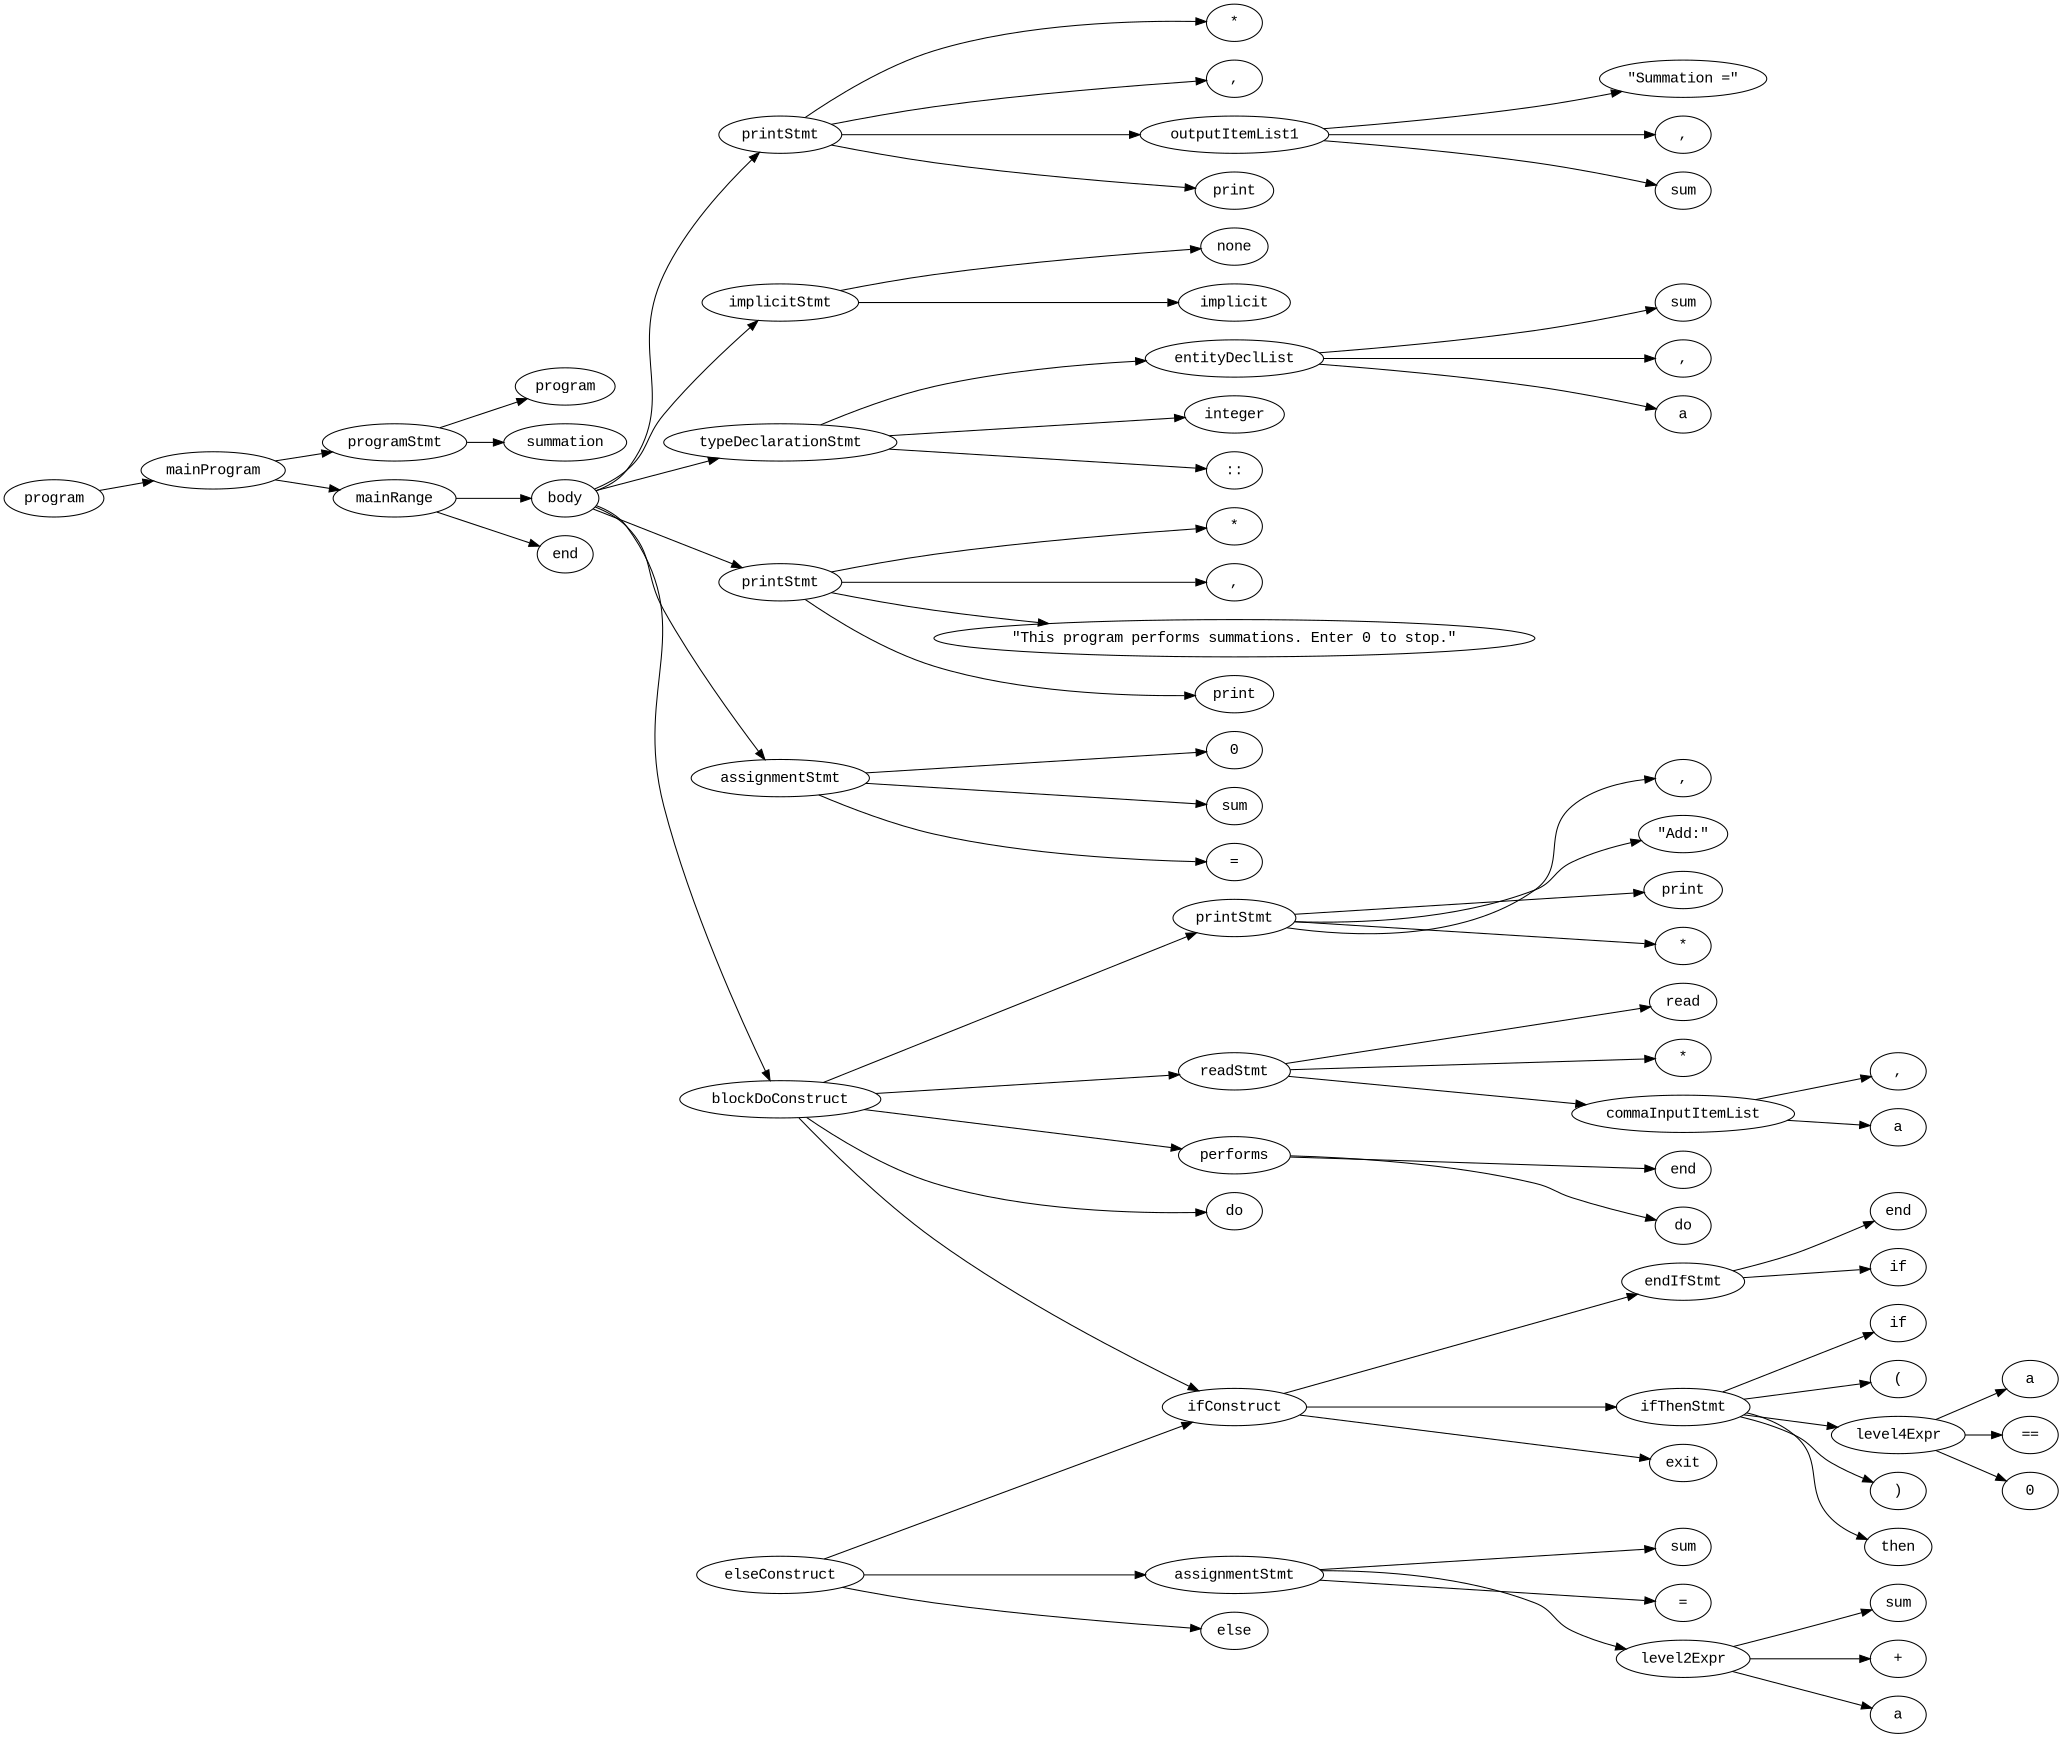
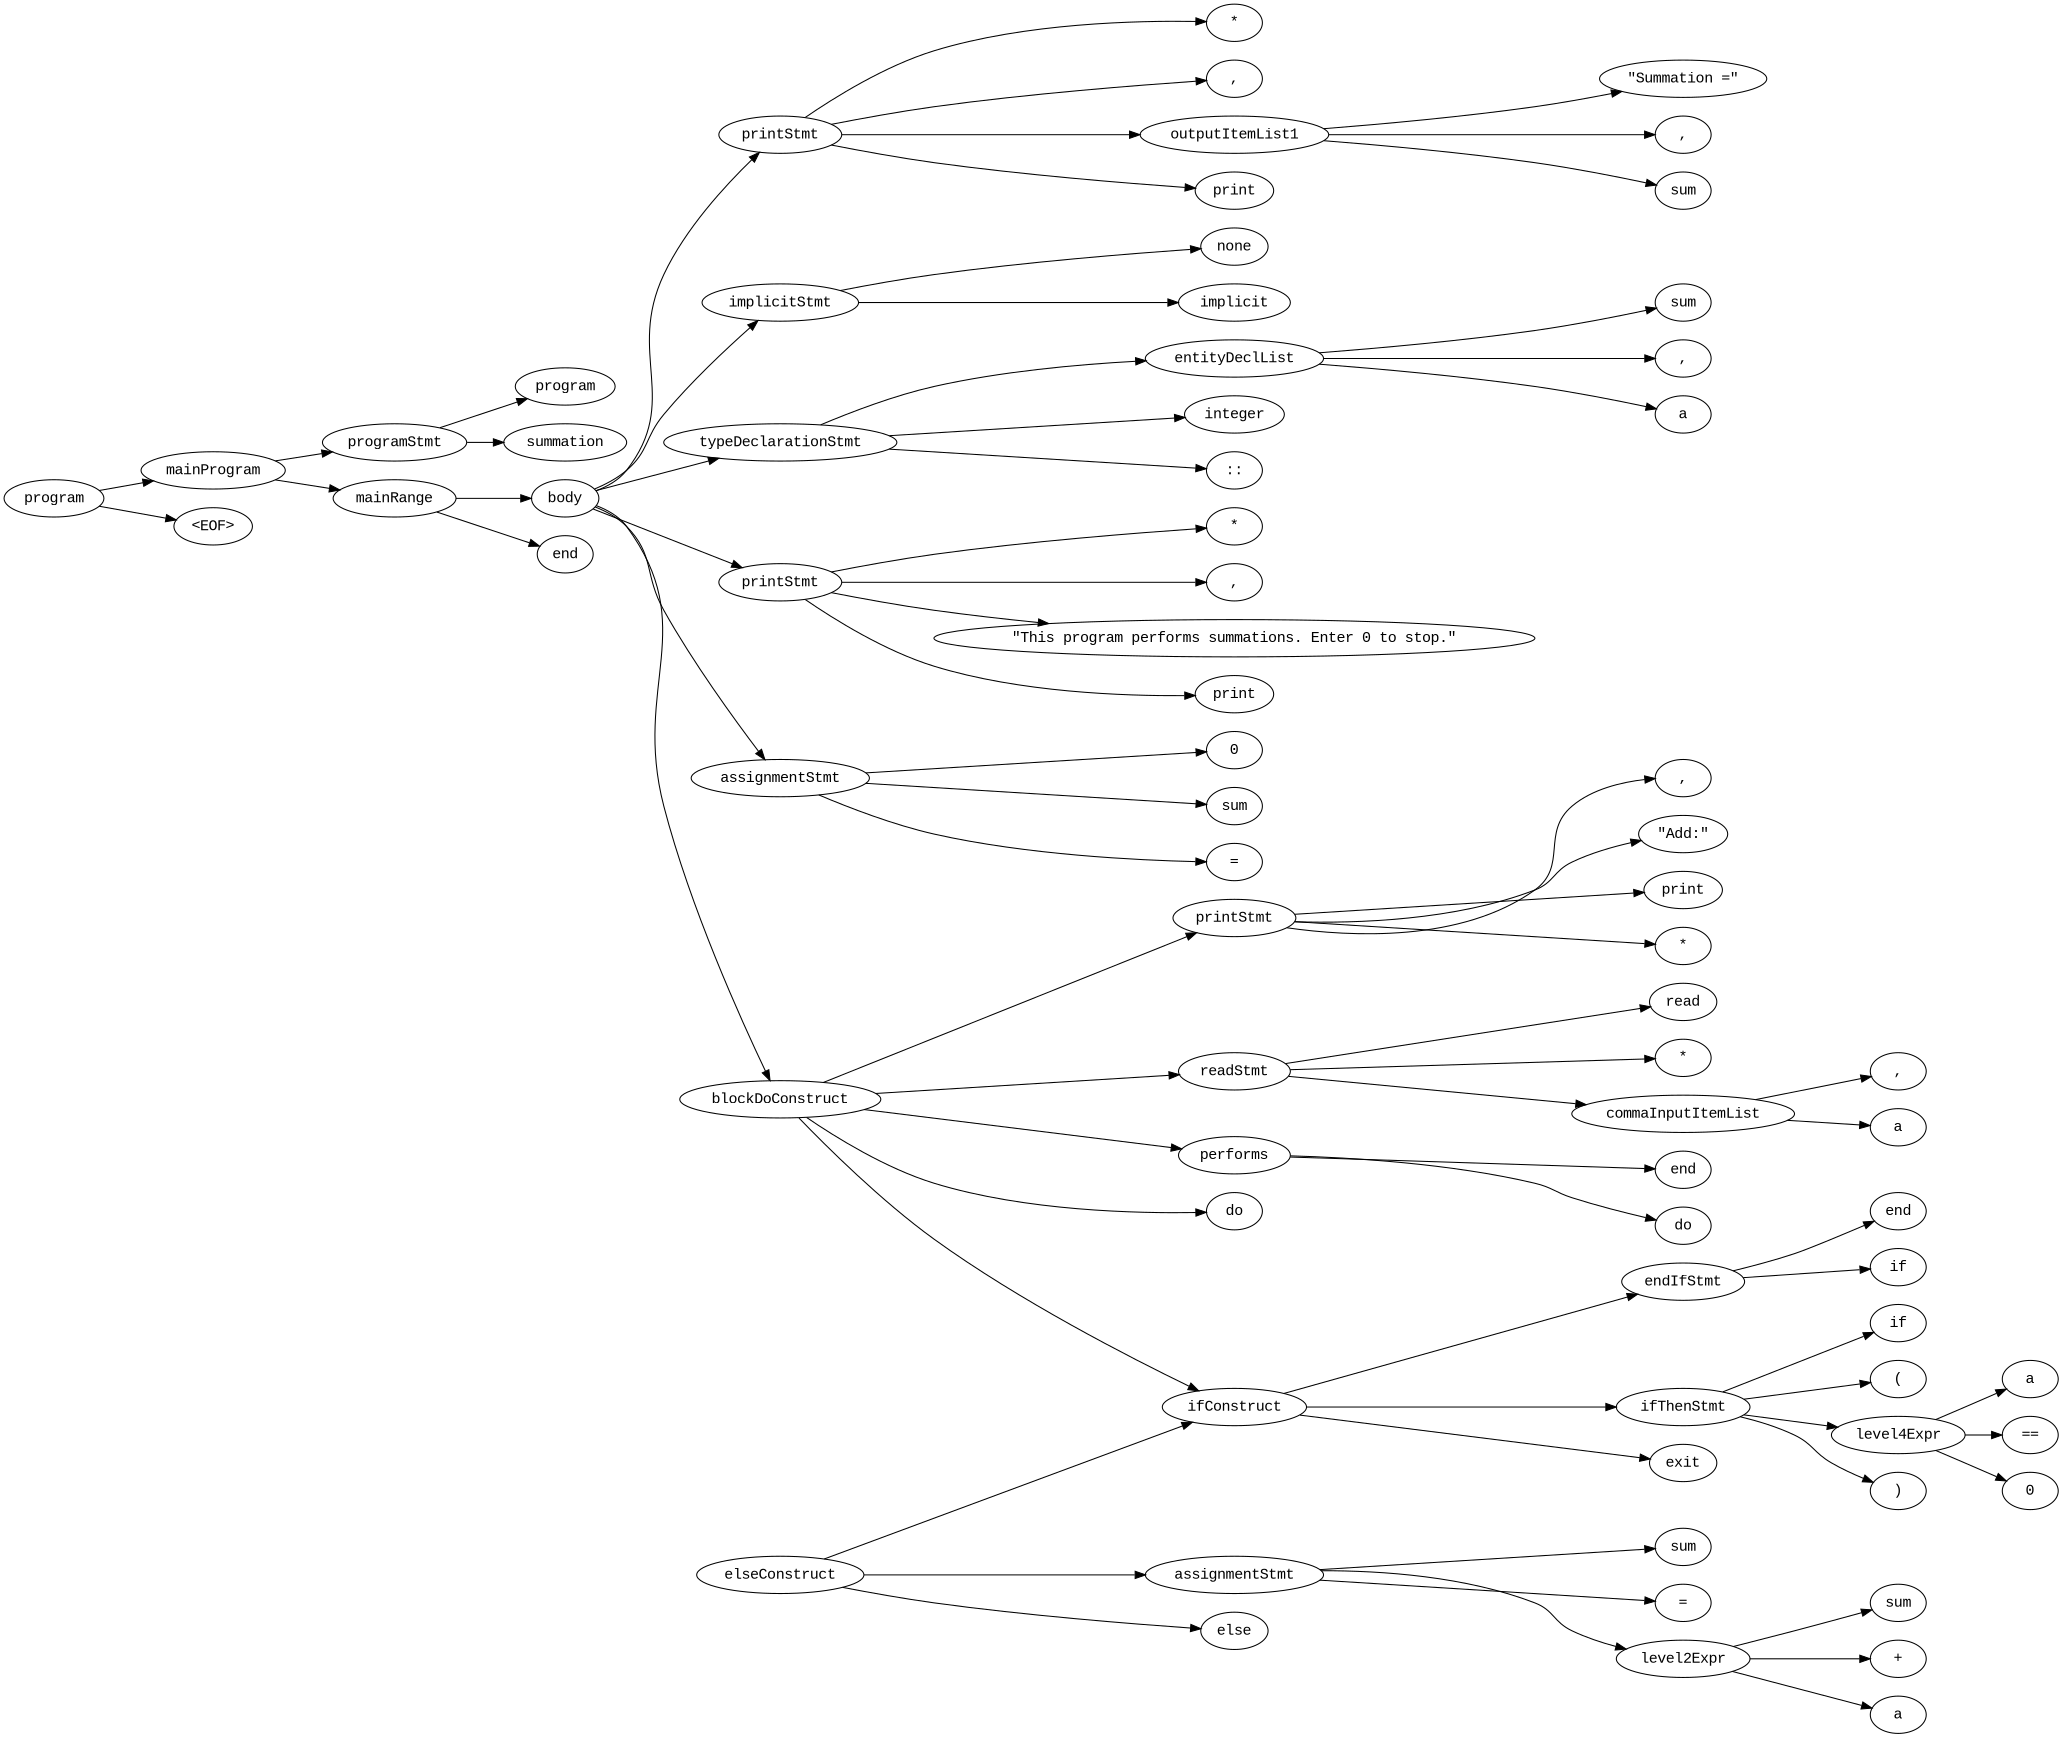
node "<EOF>": added
node "then": removed
